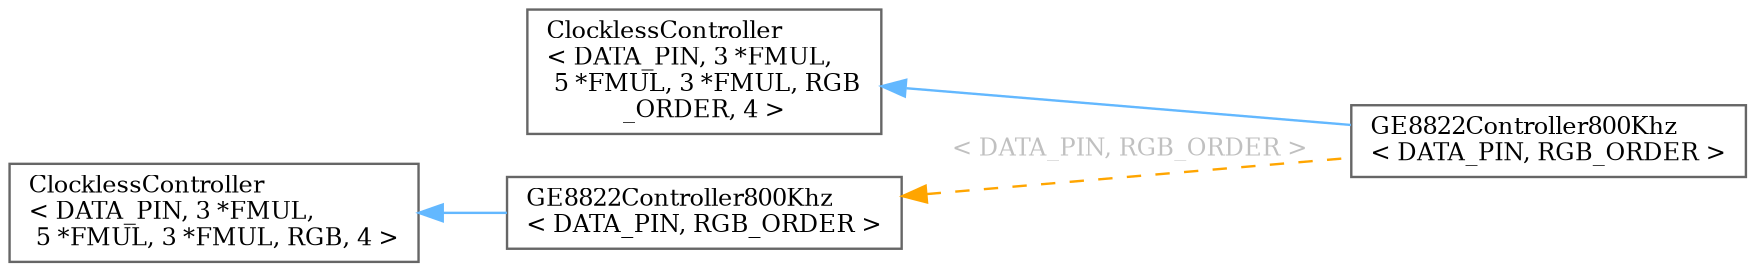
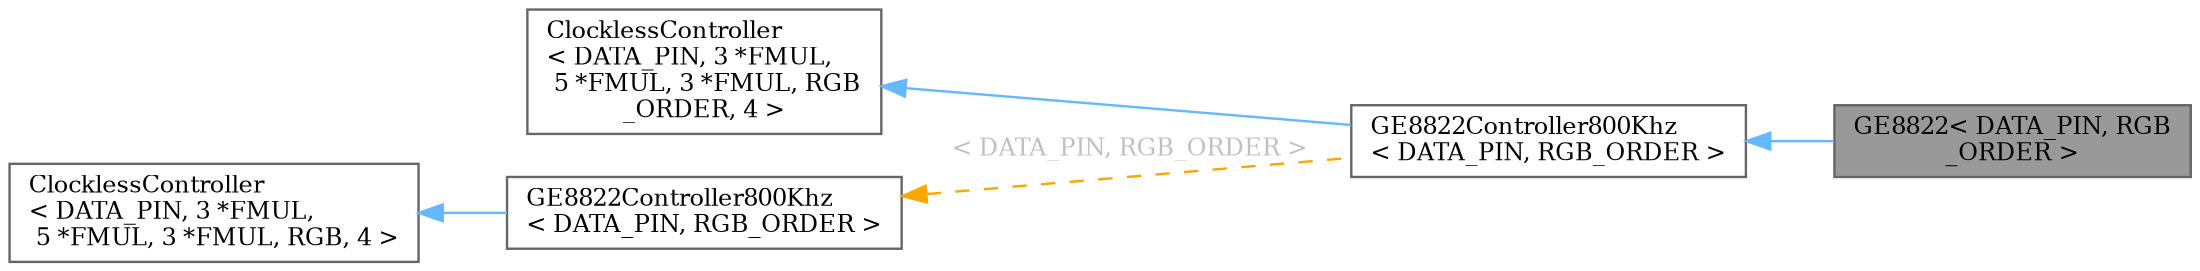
node "GE8822< DATA_PIN, RGB _ORDER >": added
